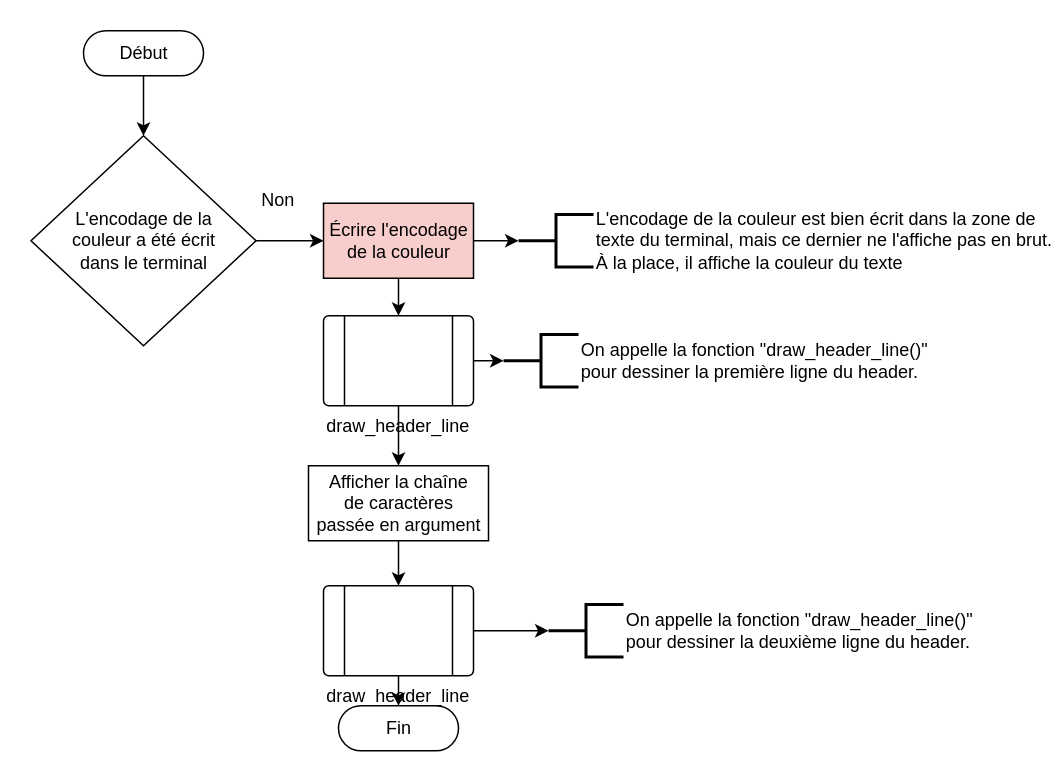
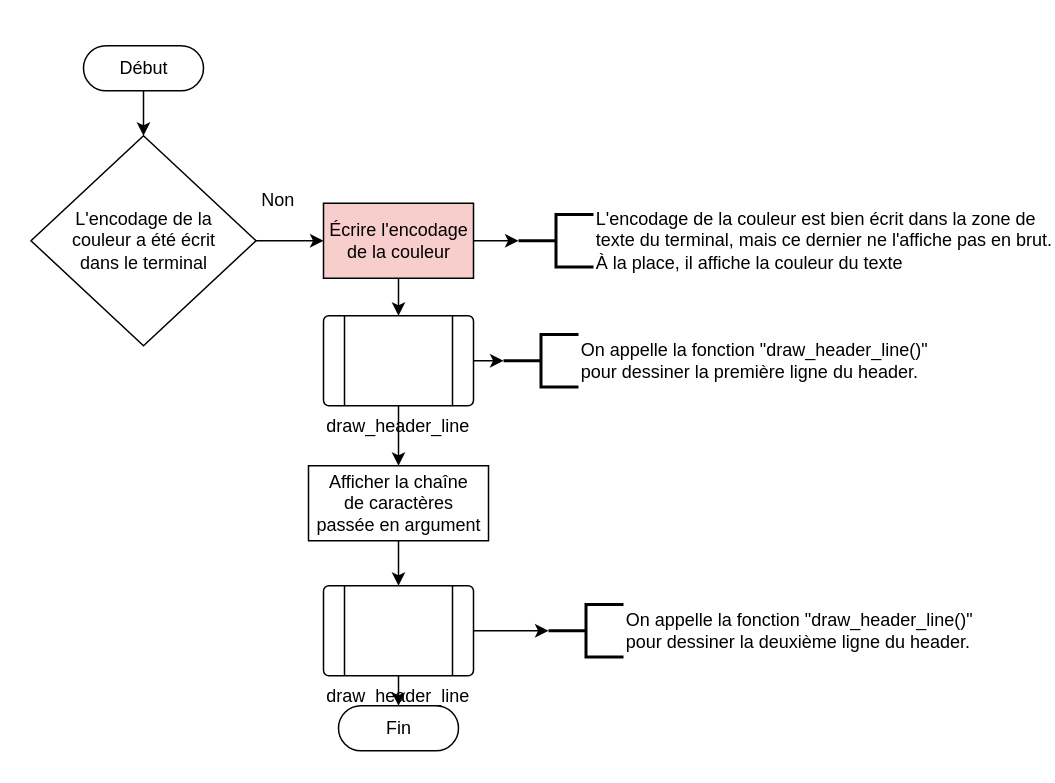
node "Début": moved (143, 53) -> (143, 68)
